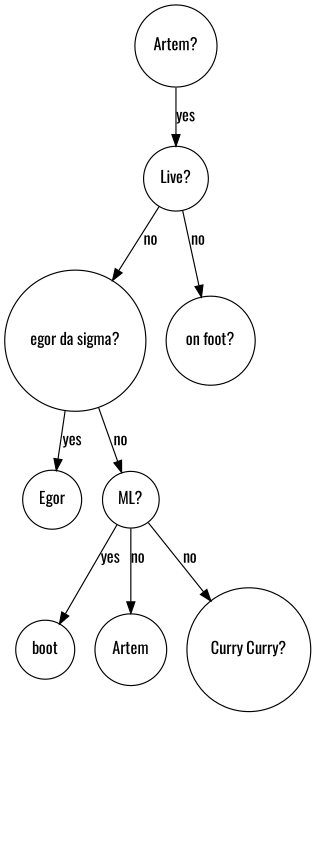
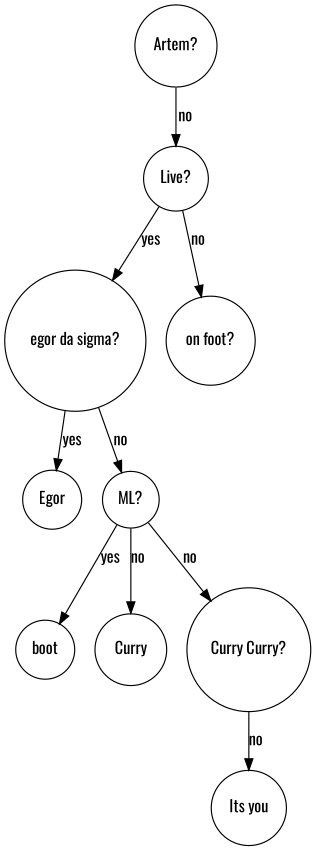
edge "Artem?" -> "Live?": label "yes" -> "no"
edge "Live?" -> "egor da sigma?": label "no" -> "yes"
node "Artem": label "Artem" -> "Curry"
node "Its you": added
